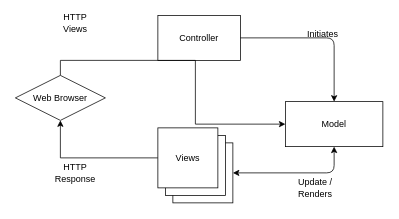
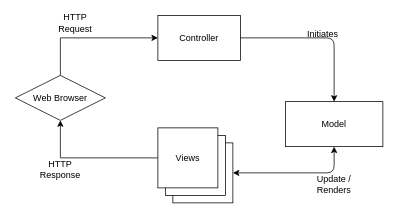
node "HTTP Views": label "HTTP Views" -> "HTTP Request"
edge "Web Browser" -> "Model": now "Web Browser" -> "Controller"
node "HTTP Response": moved (75, 173) -> (60, 169)
node "Update / Renders": moved (315, 188) -> (334, 184)
